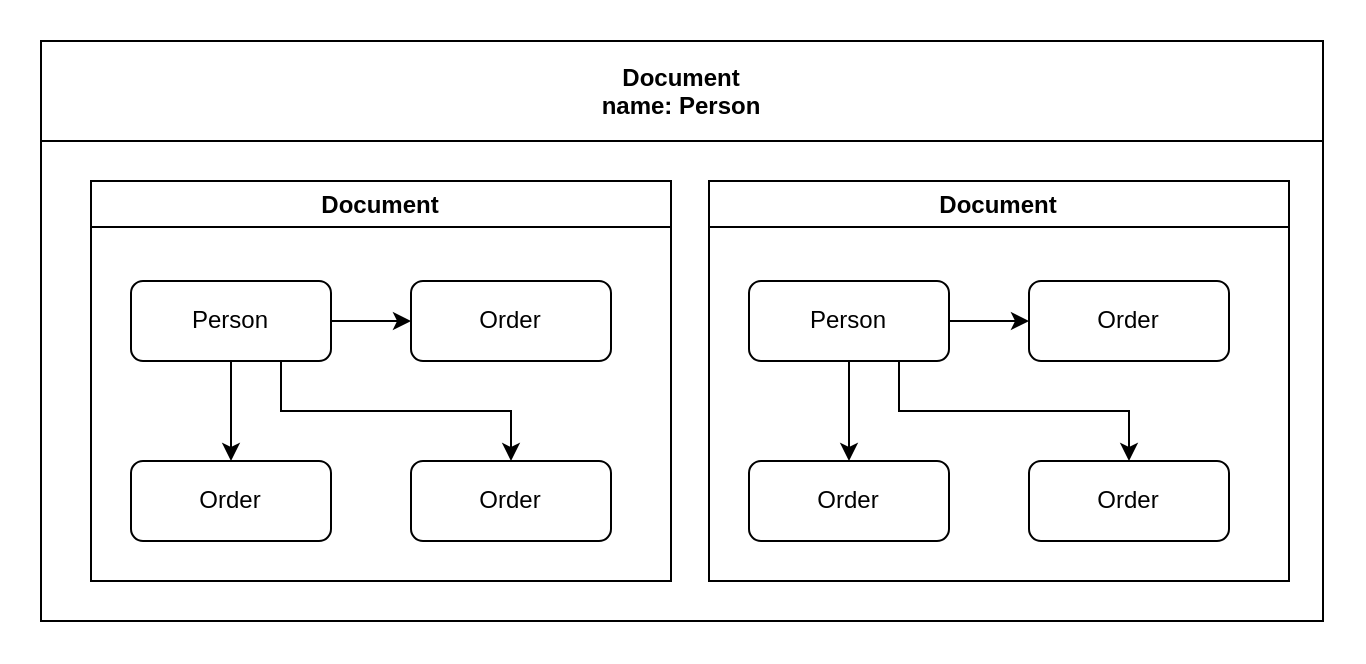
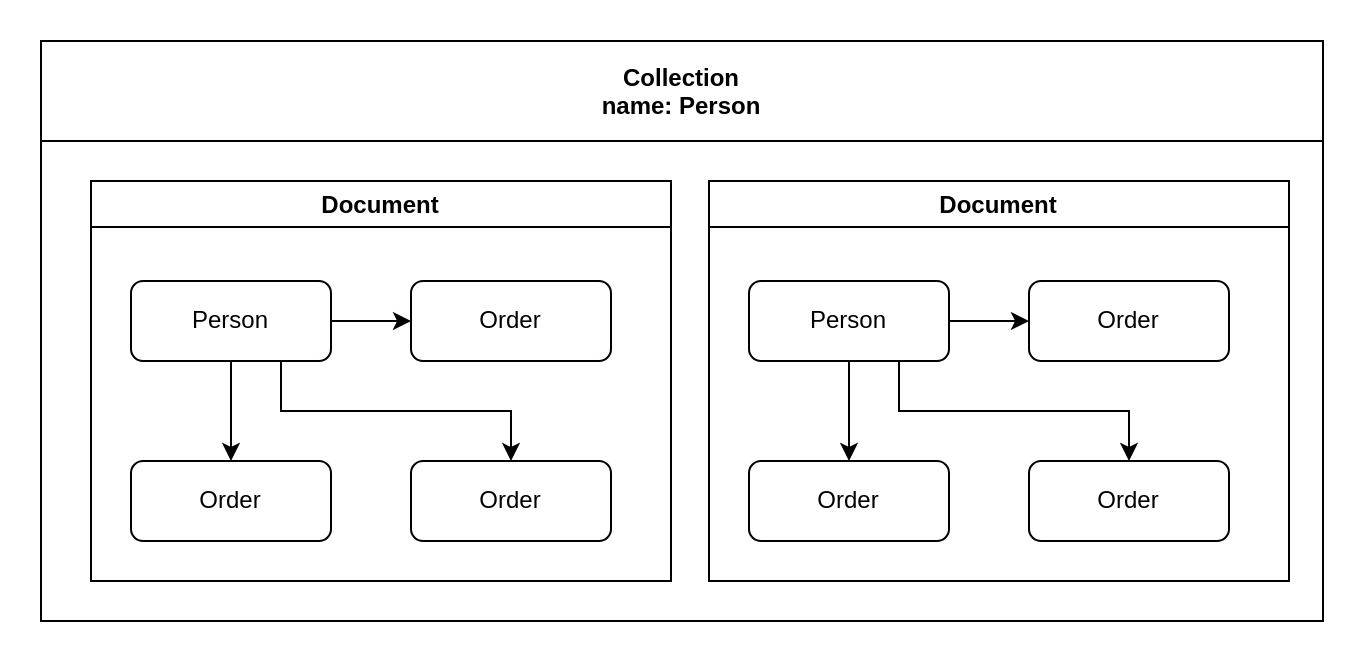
node "Document name: Person": label "Document name: Person" -> "Collection name: Person"
